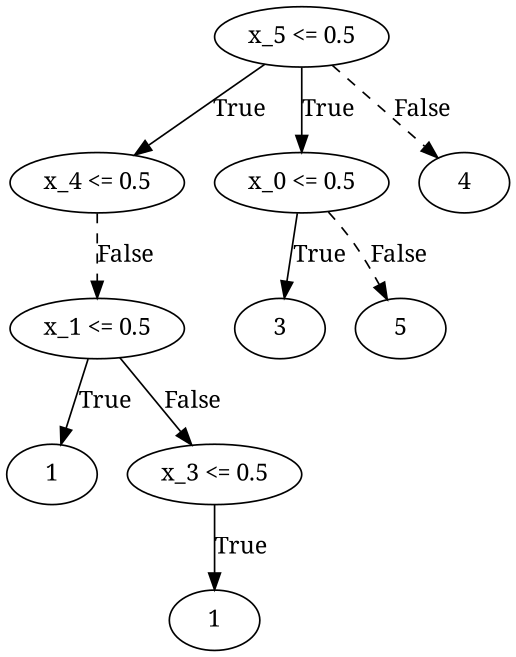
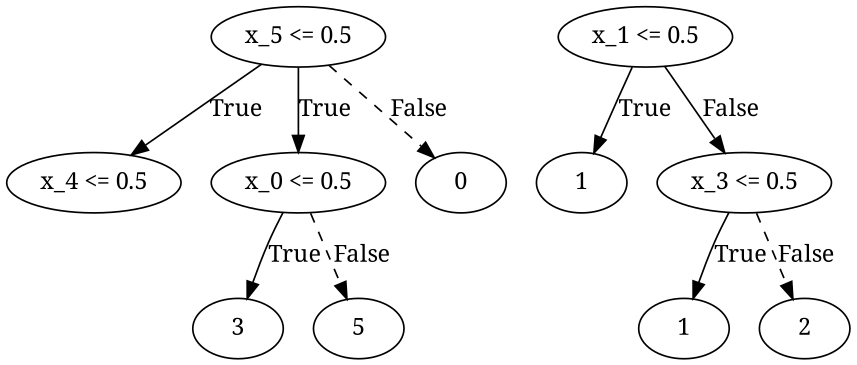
node "4": label "4" -> "0"
edge "x_4 <= 0.5" -> "x_1 <= 0.5": removed, label "False"
node "2": added
